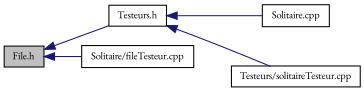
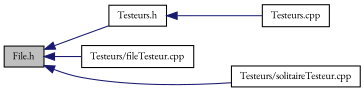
node "Solitaire.cpp": label "Solitaire.cpp" -> "Testeurs.cpp"
edge "Testeurs/solitaireTesteur.cpp" -> "Testeurs.h": now "Testeurs/solitaireTesteur.cpp" -> "File.h"
node "Solitaire/fileTesteur.cpp": label "Solitaire/fileTesteur.cpp" -> "Testeurs/fileTesteur.cpp"
